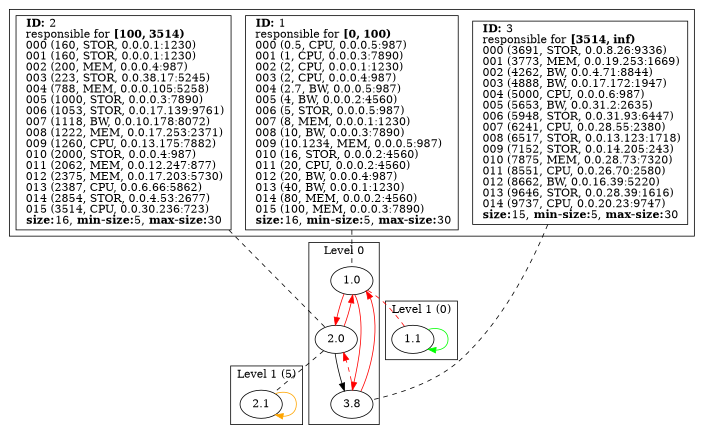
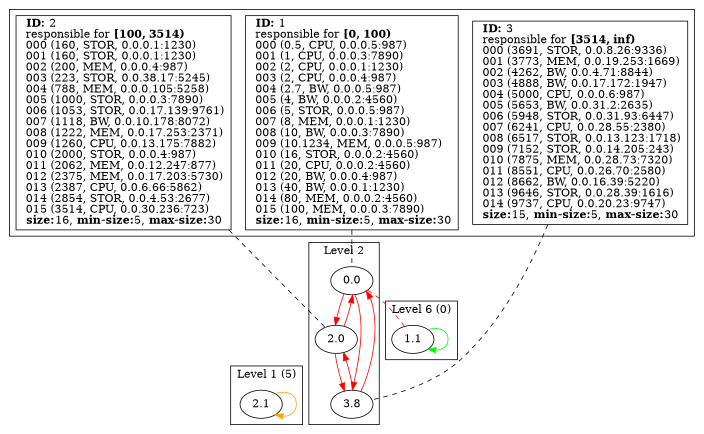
cluster "Level 0": label "Level 0" -> "Level 2"
node "1.0": label "1.0" -> "0.0"
cluster "Level 1 (0)": label "Level 1 (0)" -> "Level 6 (0)"
edge "2.0" -> "3.8": color black -> red
edge "2.0" -- "2.1": removed
edge "3.8" -> "2.0": style dashed -> solid
